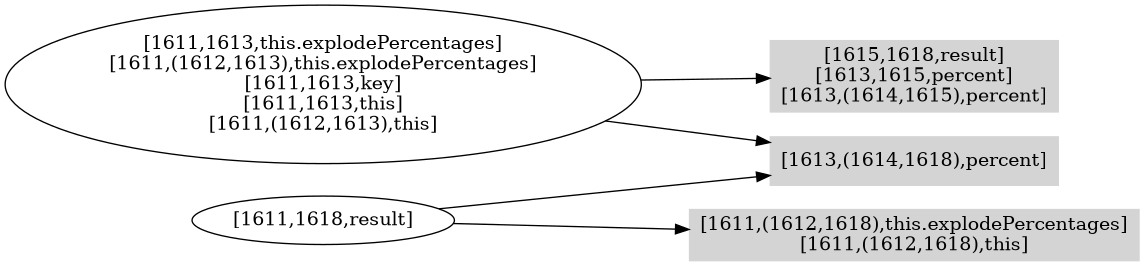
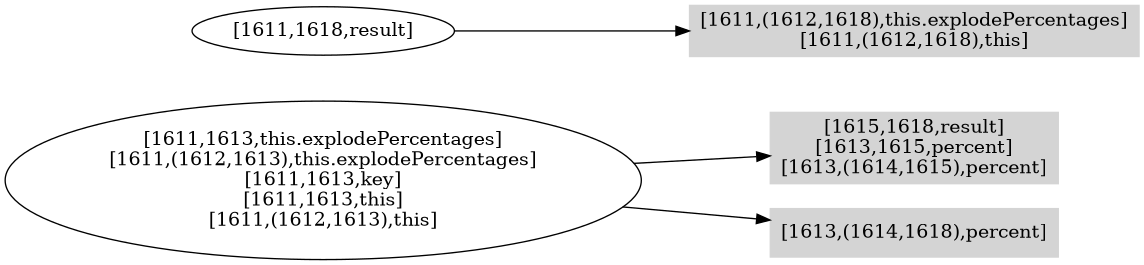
edge "[1611,1618,result]" -> "[1613,(1614,1618),percent]": removed
